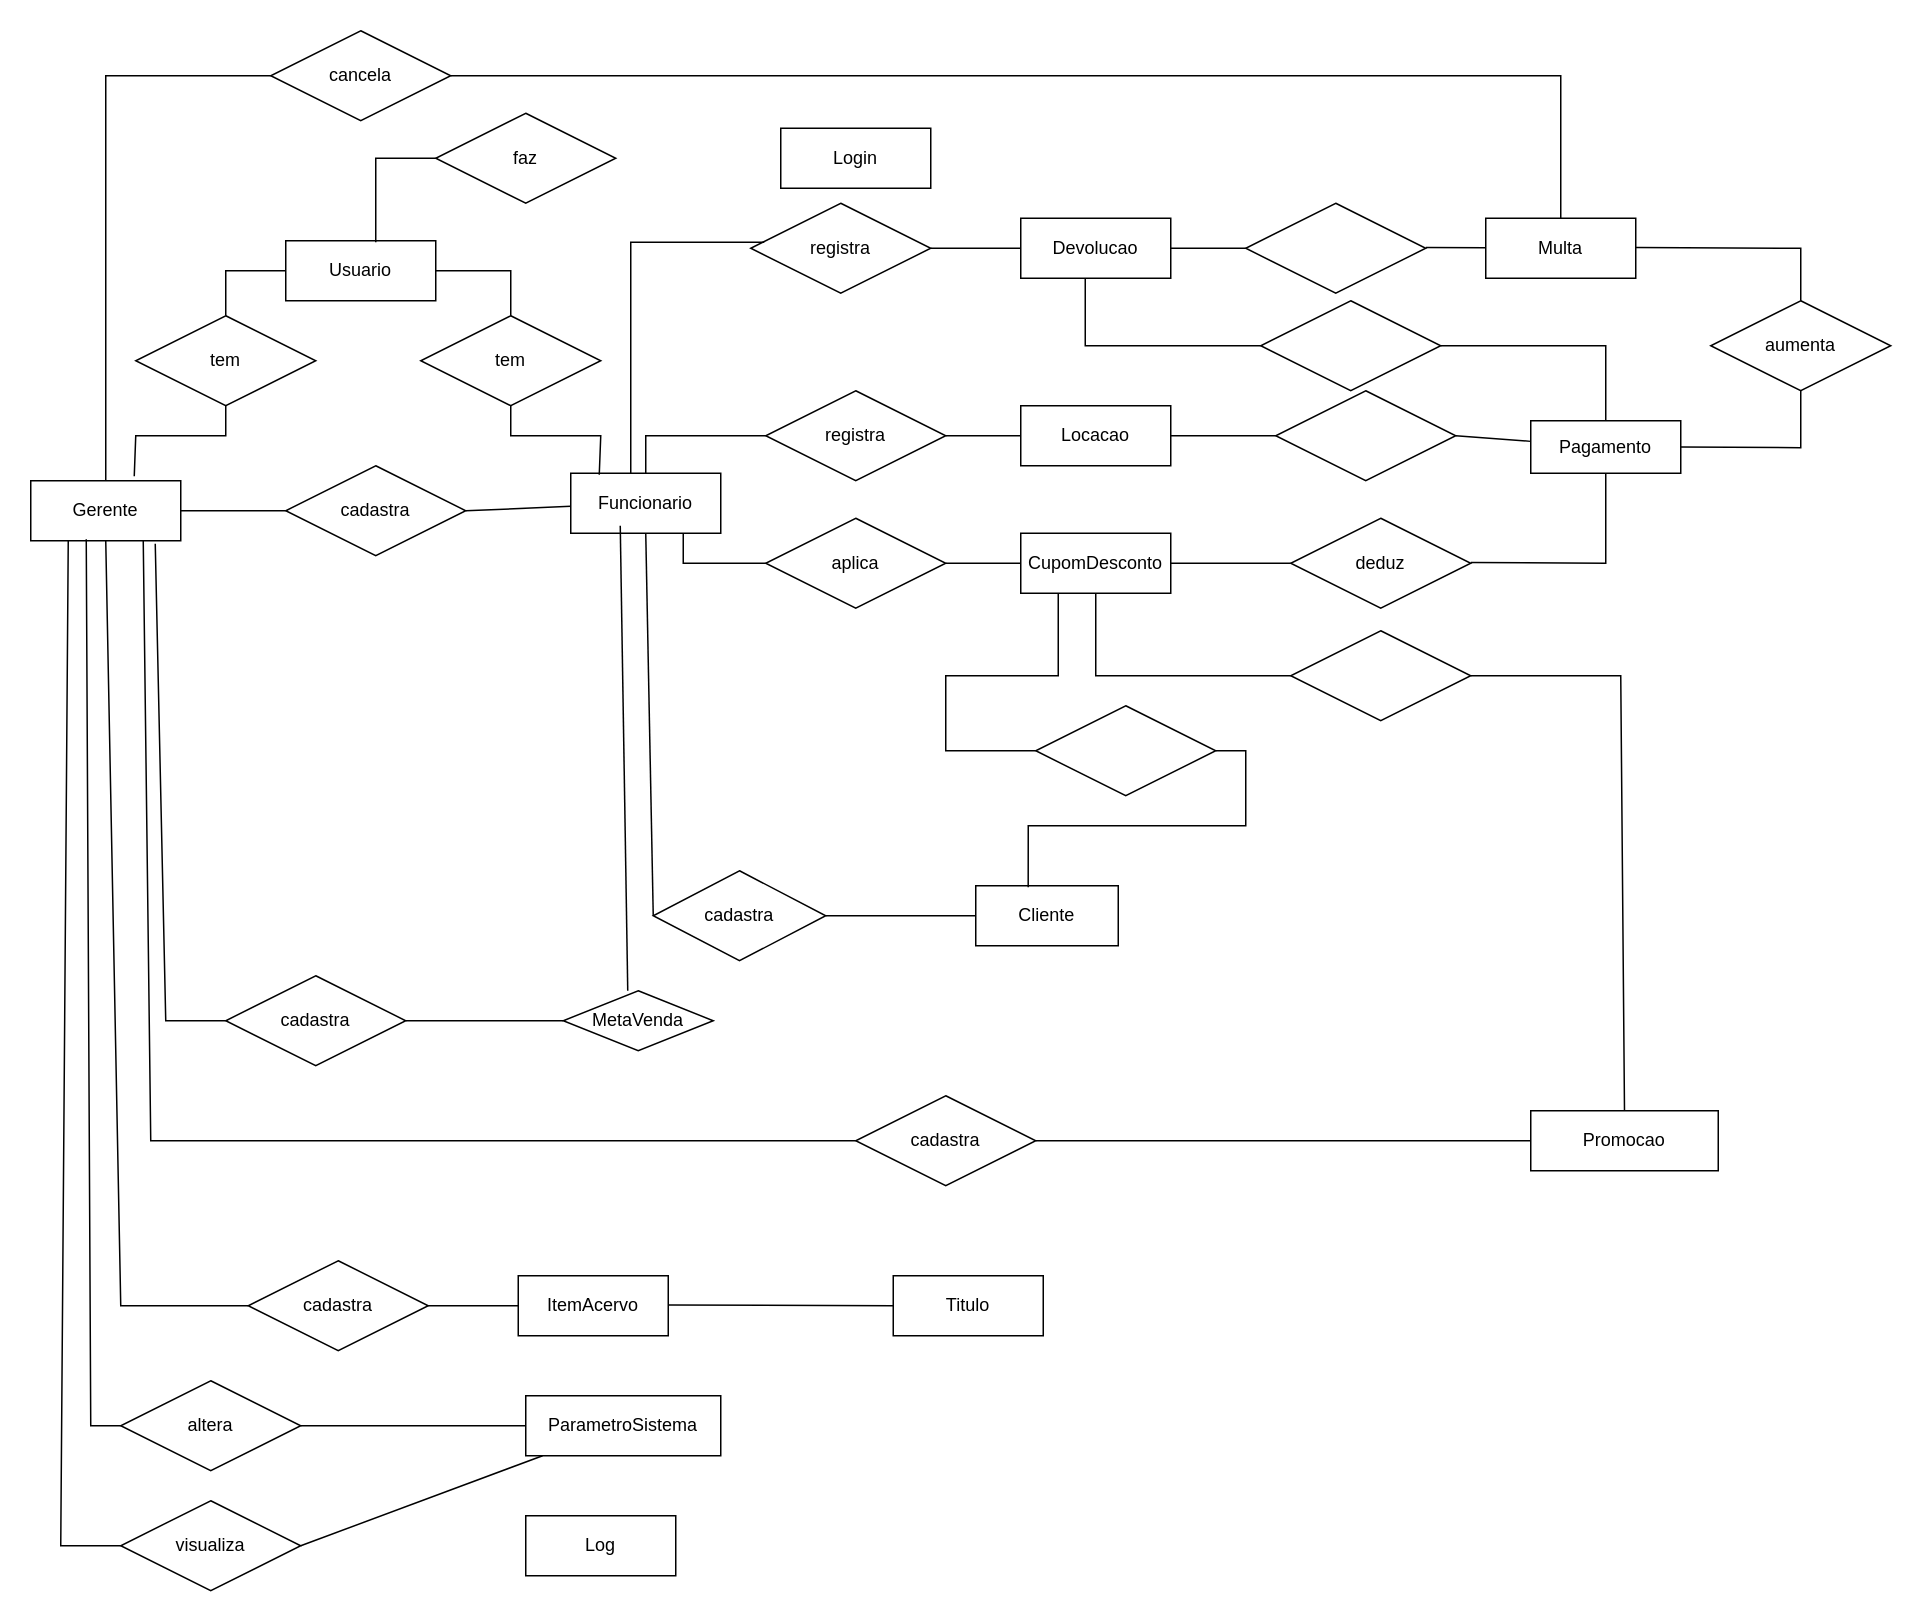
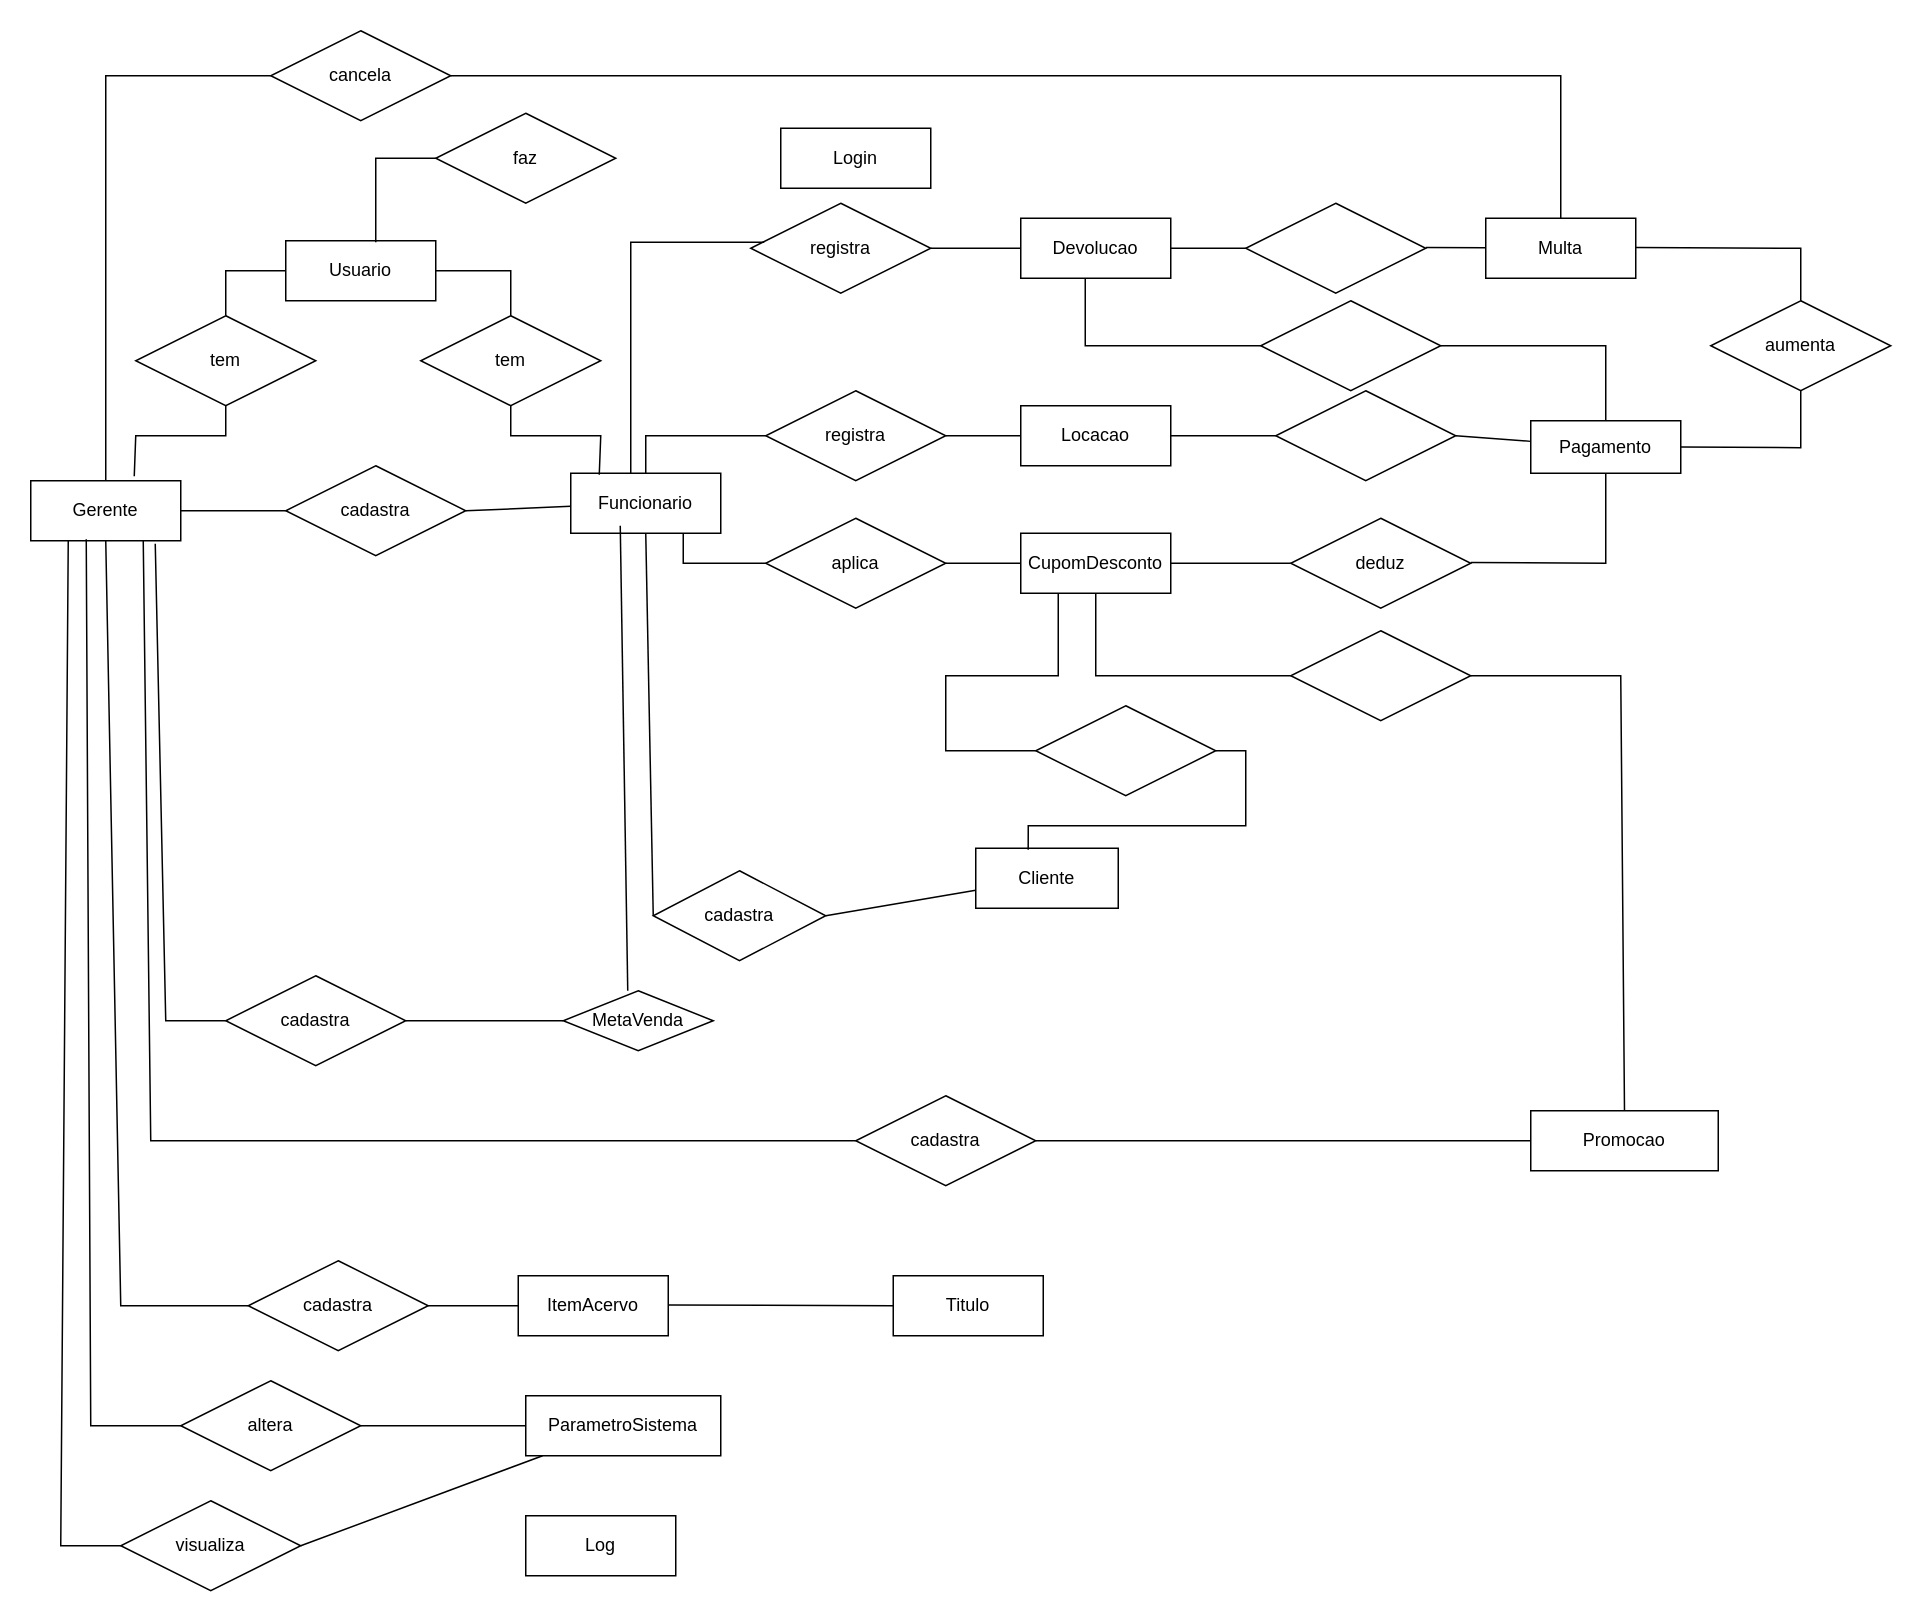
node "Cliente": moved (1047, 916) -> (1047, 878)
node "altera": moved (211, 1426) -> (271, 1426)
